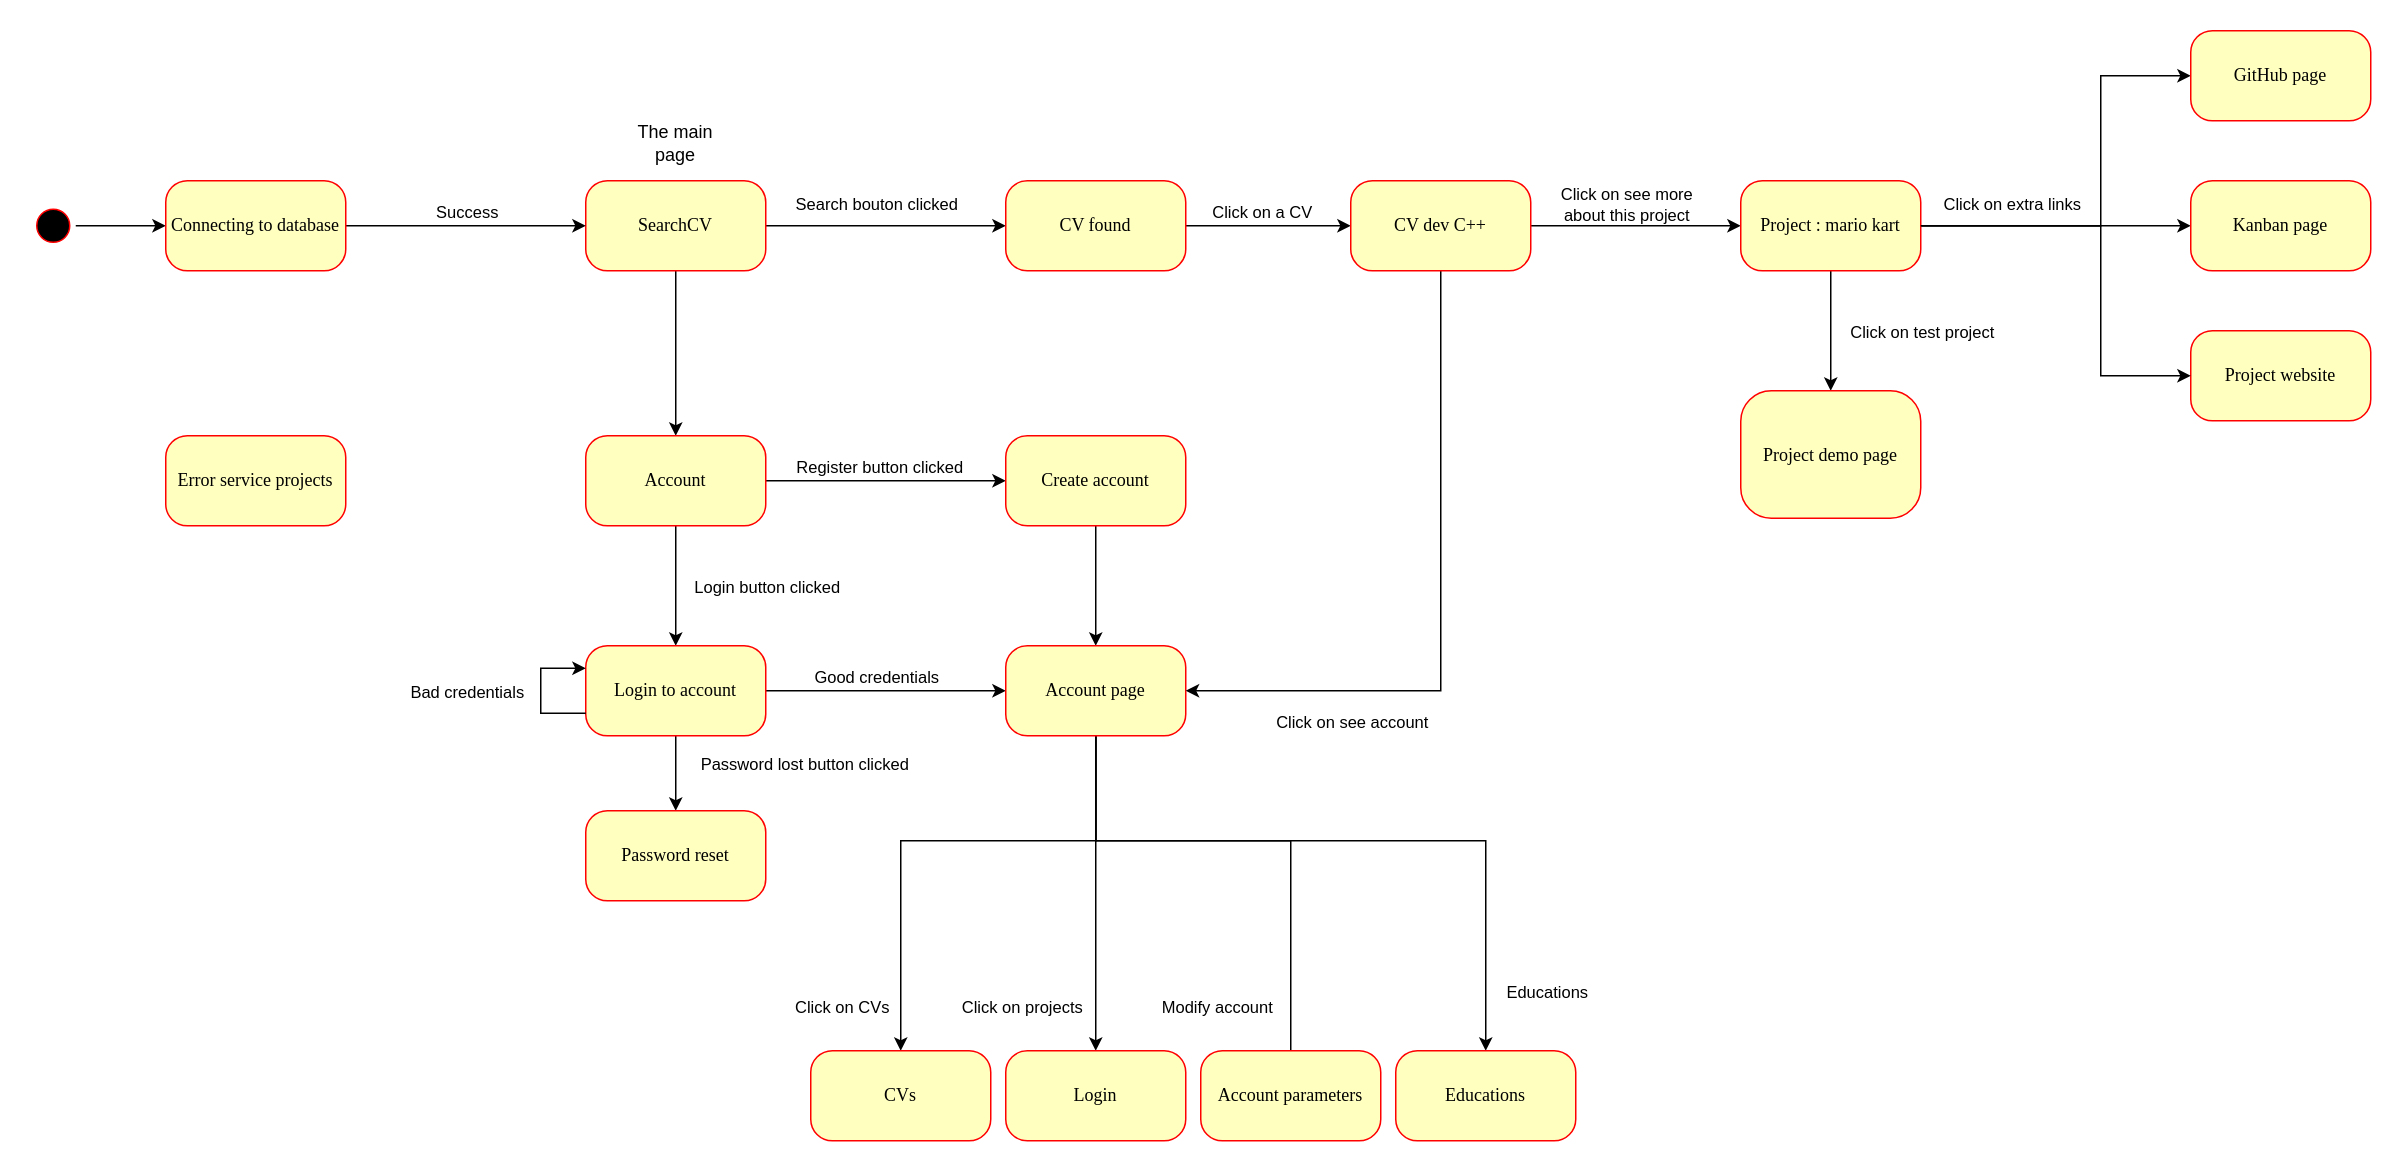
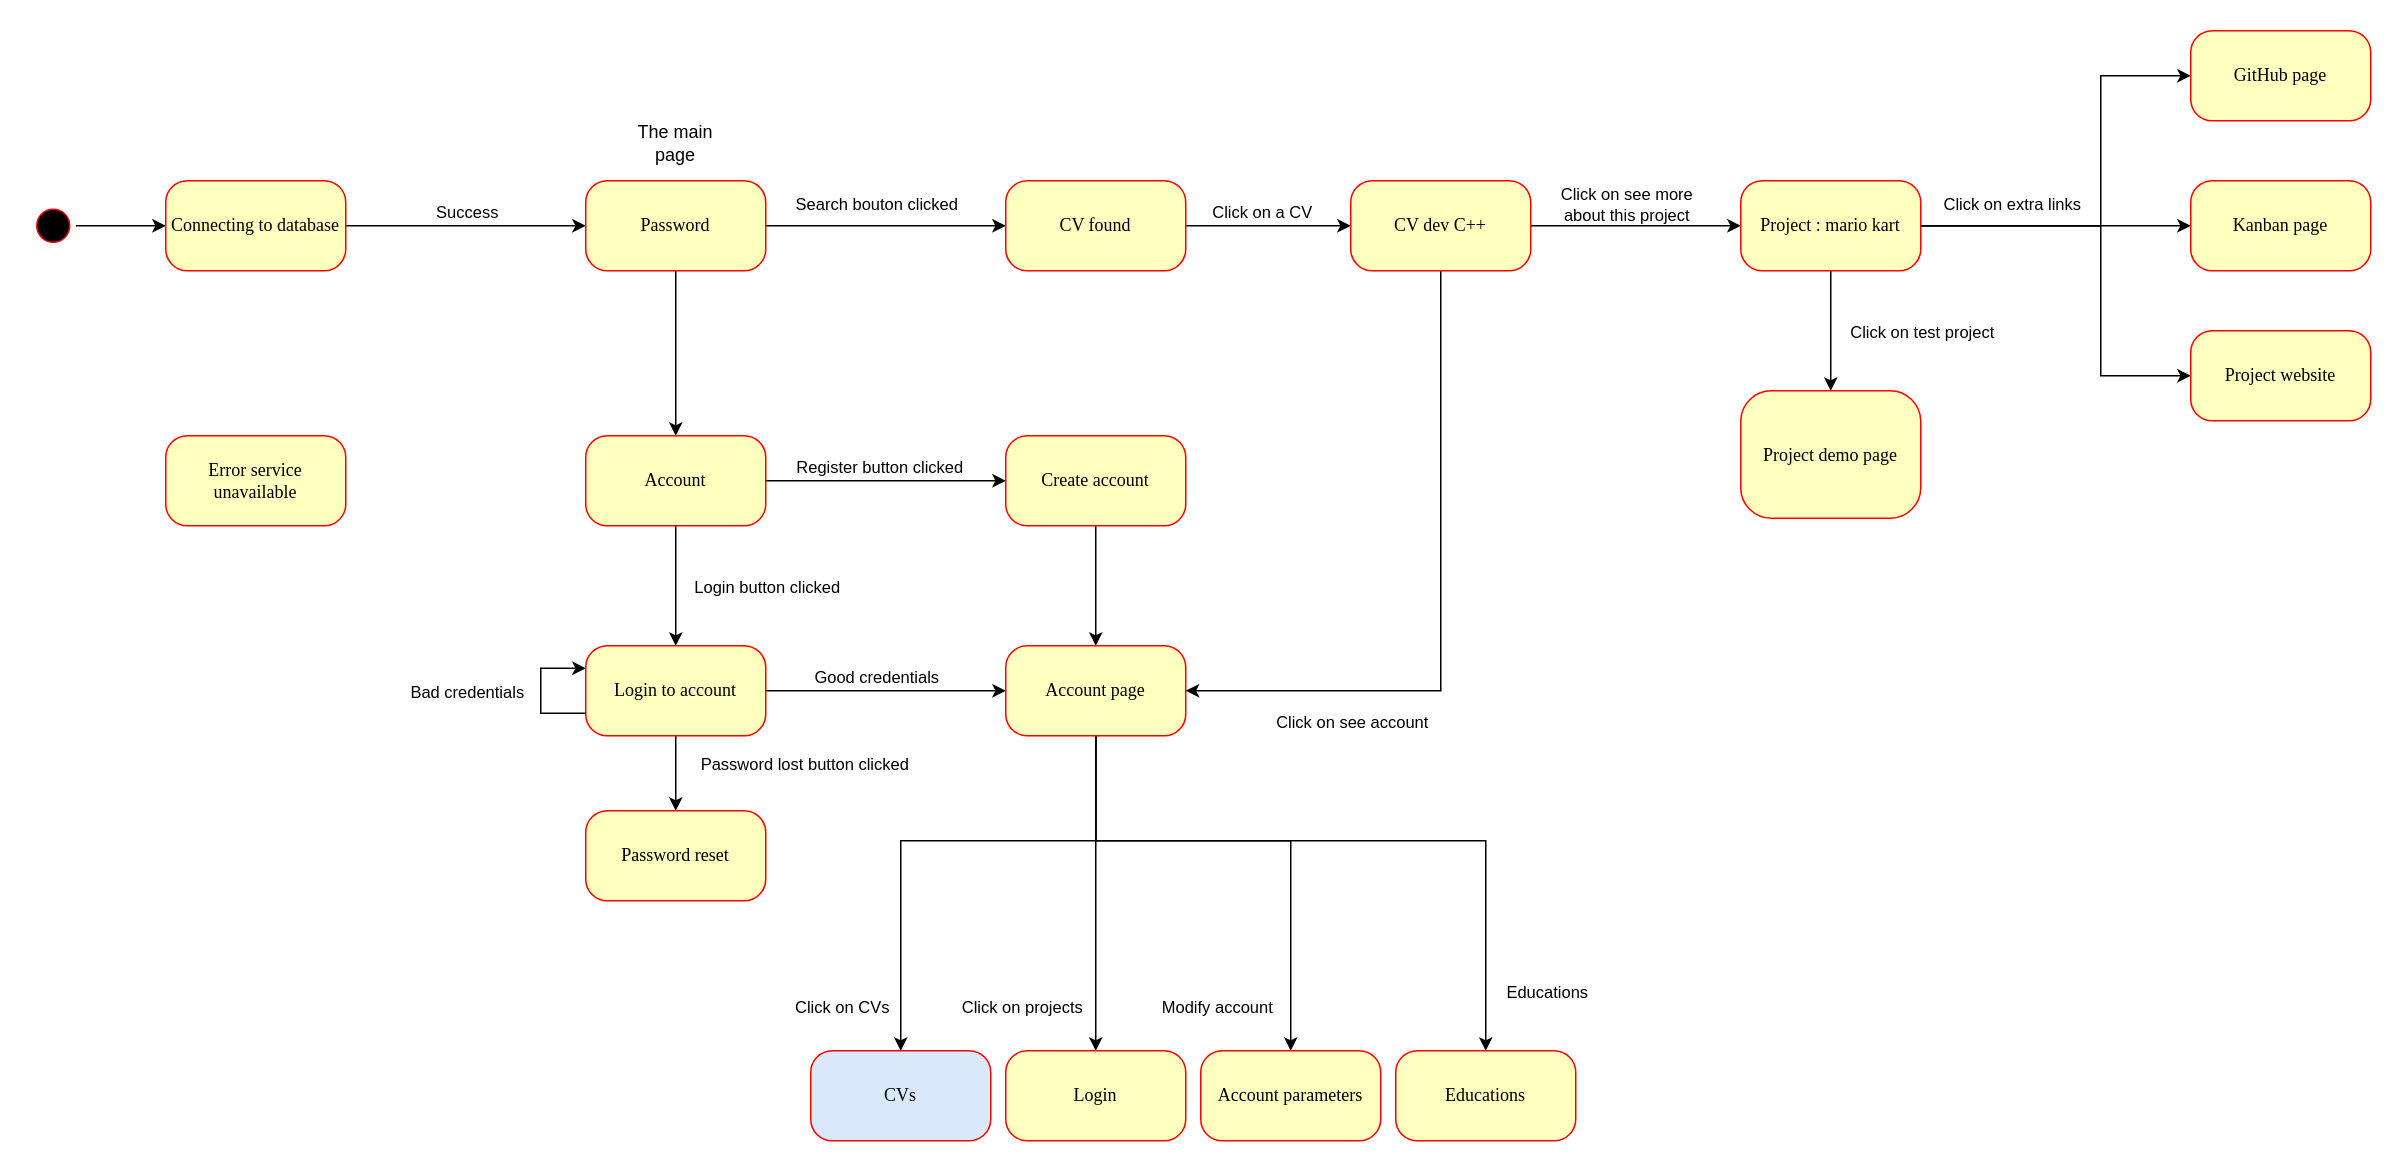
node "SearchCV": label "SearchCV" -> "Password"
node "Error service projects": label "Error service projects" -> "Error service unavailable"
edge "Account page" -- "Account parameters": arrowhead none -> classic
node "CVs": fillcolor #ffffc0 -> #dae8fc
